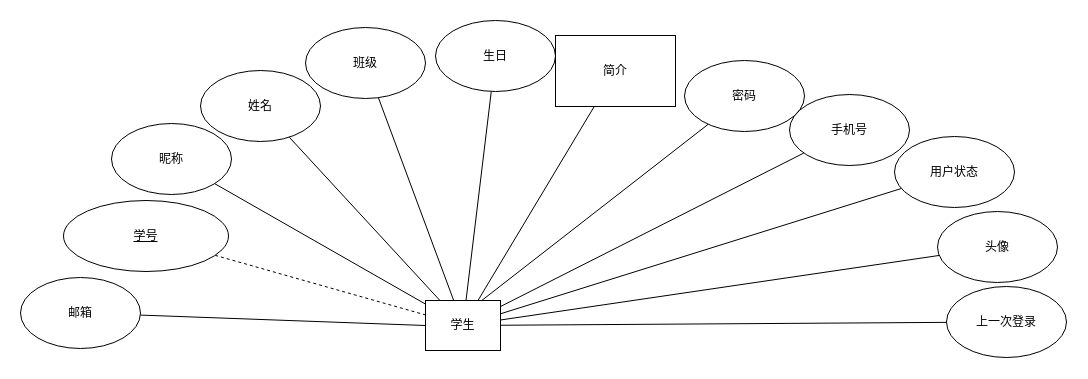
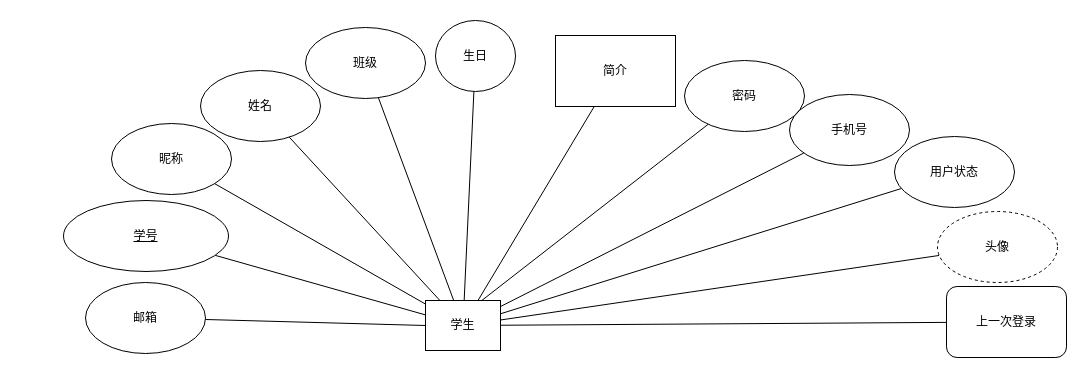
node "生日": size 120x71 -> 80x71
node "头像": style solid -> dashed
edge "学号" -- "学生": style dashed -> solid
node "邮箱": moved (81, 313) -> (146, 318)
node "上一次登录": shape ellipse -> rounded rectangle
